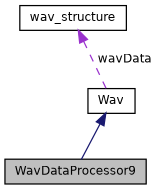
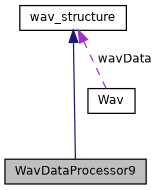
edge "WavDataProcessor9" -> "Wav": now "WavDataProcessor9" -> "wav_structure"
